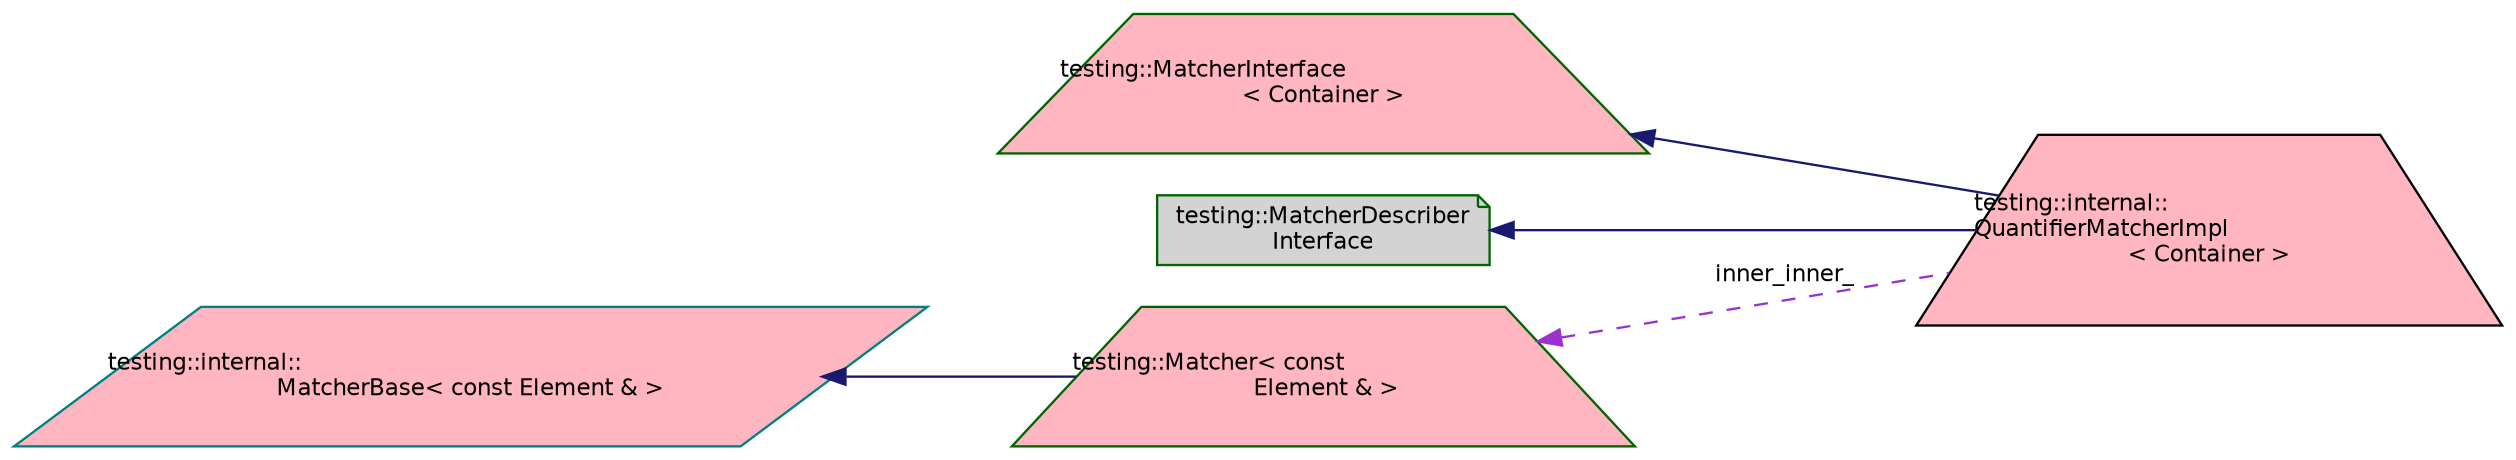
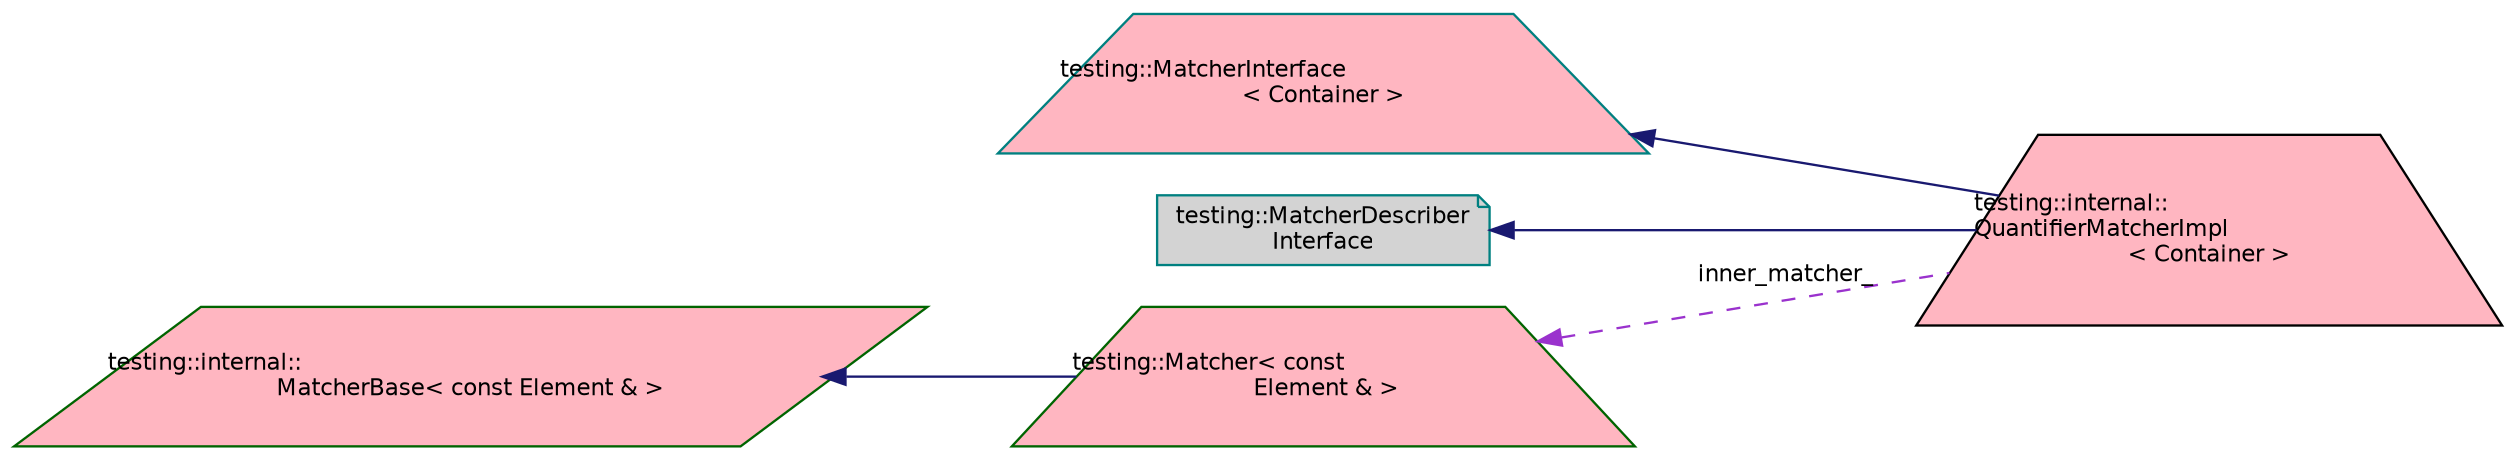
node "testing::MatcherInterface < Container >": color darkgreen -> teal
node "testing::MatcherDescriber Interface": color darkgreen -> teal
edge "testing::internal:: QuantifierMatcherImpl < Container >" -> "testing::Matcher< const Element & >": label " inner_inner_" -> " inner_matcher_"
node "testing::internal:: MatcherBase< const Element & >": color teal -> darkgreen
